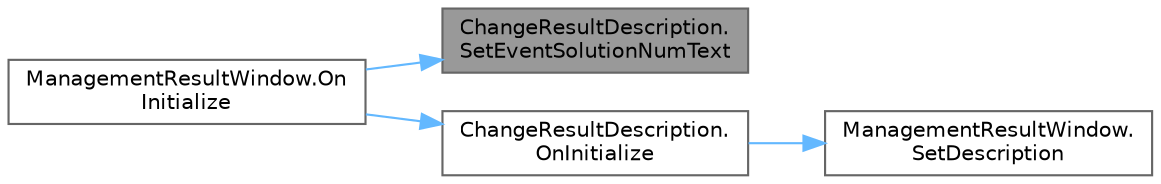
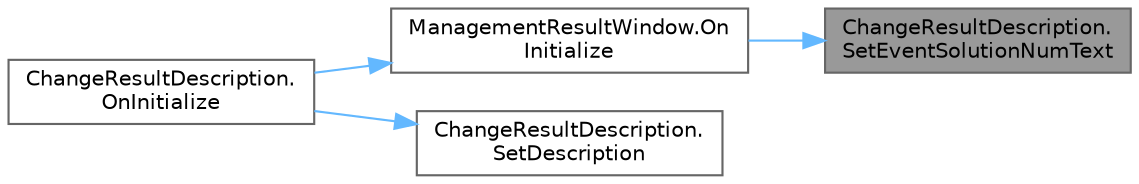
edge "ManagementResultWindow.On Initialize" -> "ChangeResultDescription. OnInitialize": reversed
node "ManagementResultWindow. SetDescription": label "ManagementResultWindow. SetDescription" -> "ChangeResultDescription. SetDescription"
